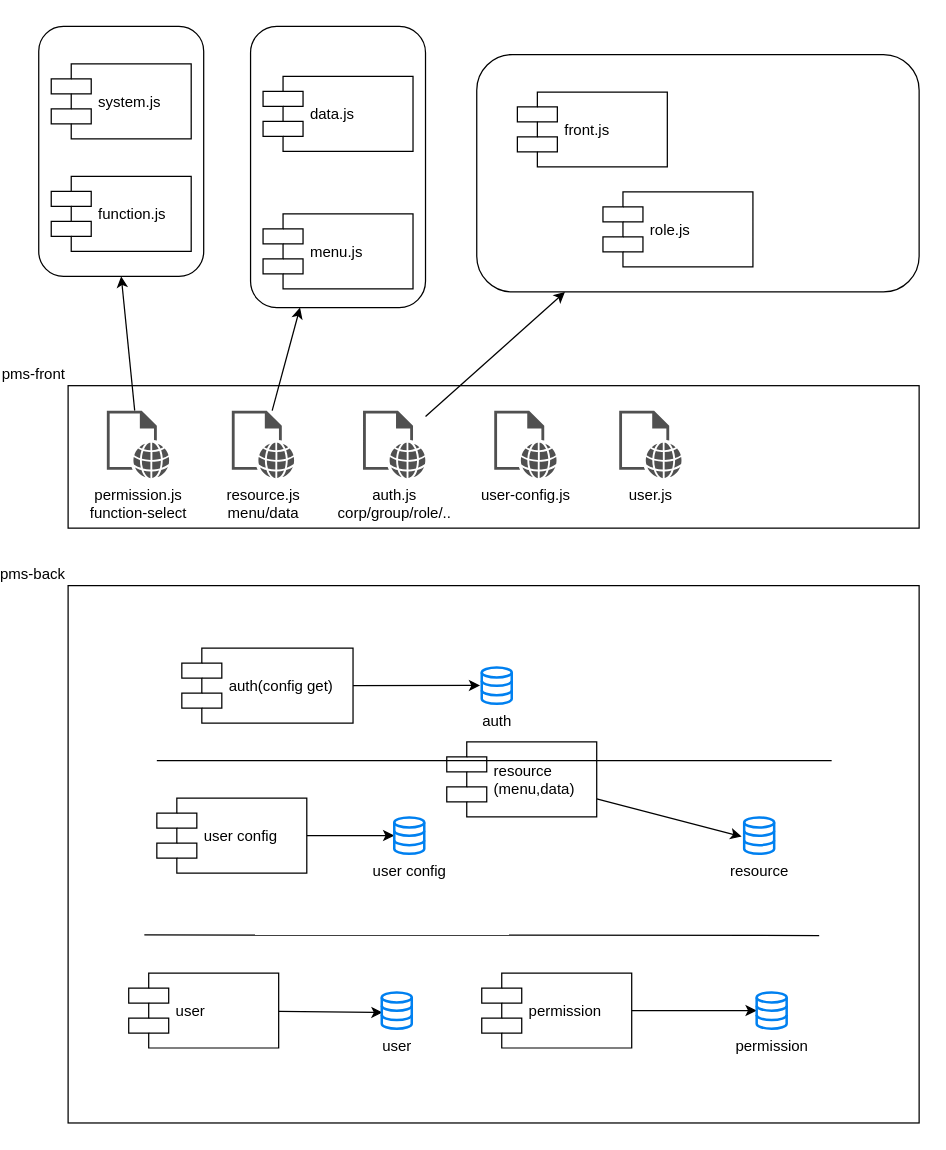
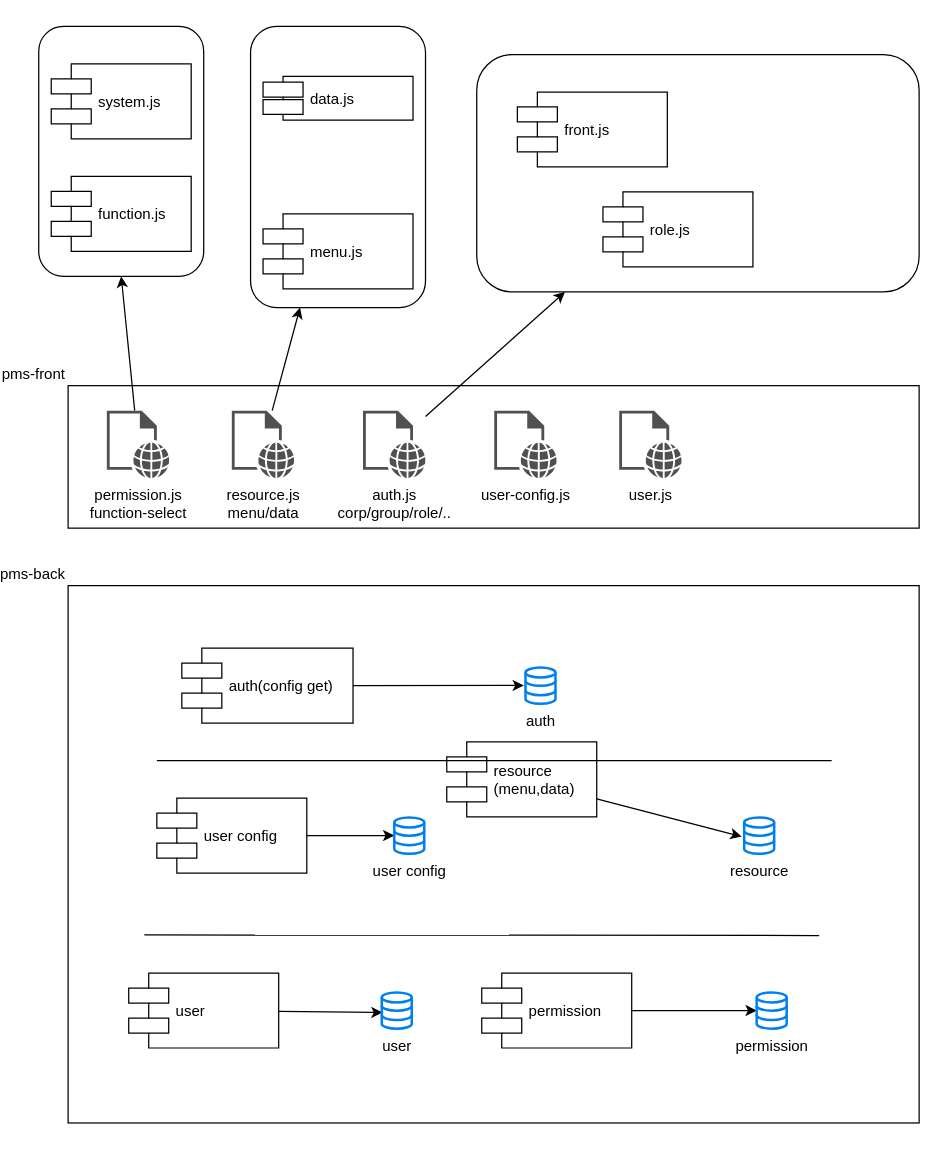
node "data.js": size 150x75 -> 150x44
node "auth": moved (497, 686) -> (541, 686)
